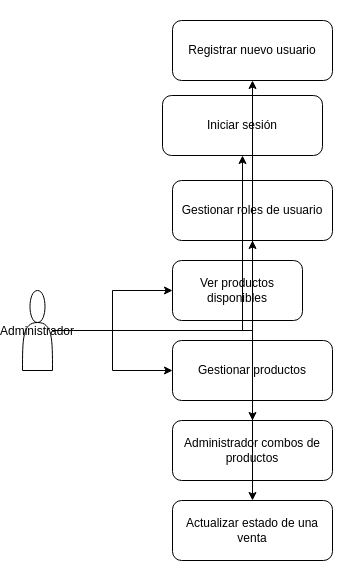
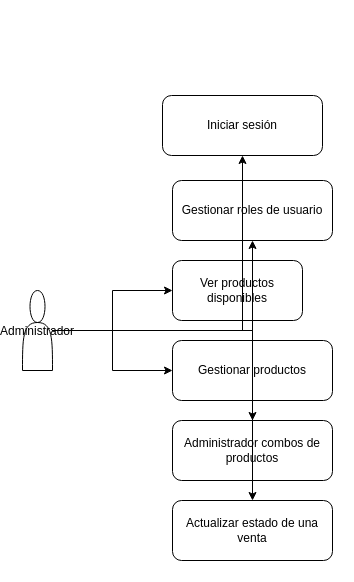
node "Registrar nuevo usuario": removed
edge "Administrador" -> "Registrar nuevo usuario": removed
